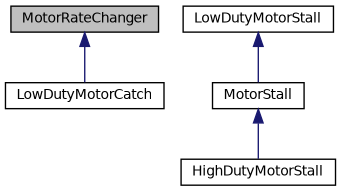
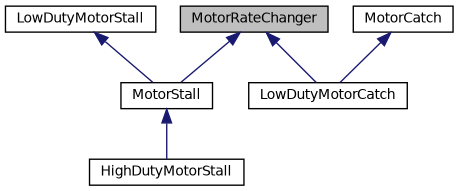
node "MotorCatch": added
edge "MotorStall" -> "MotorRateChanger": added
